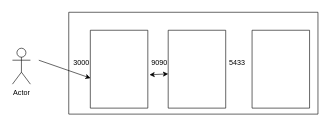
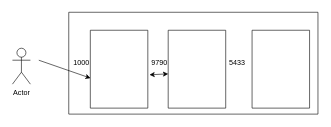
node "3000": label "3000" -> "1000"
node "9090": label "9090" -> "9790"
